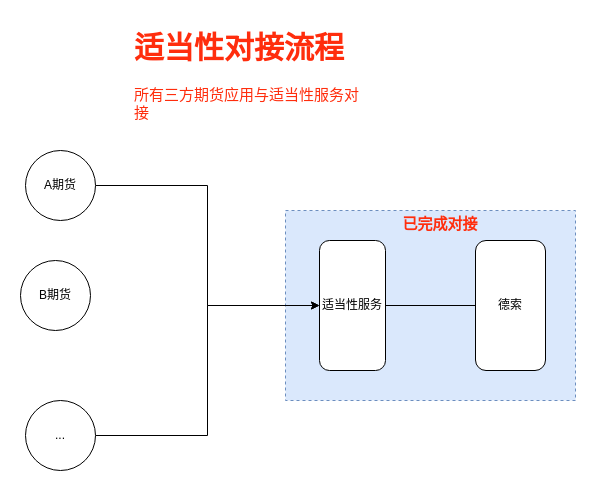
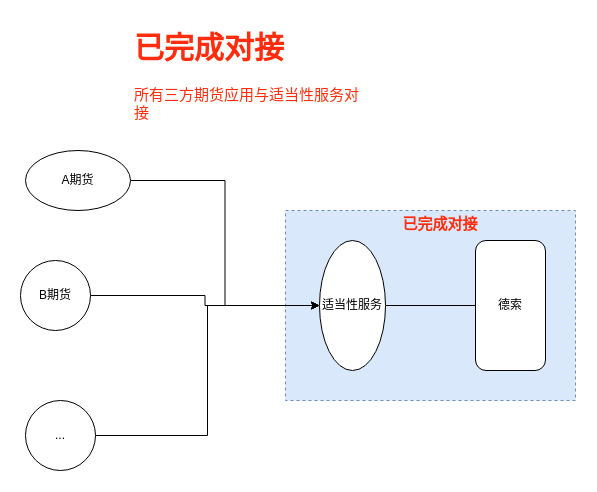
node "适当性对接流程所有三方期货应用与适当性服务对接": label "适当性对接流程所有三方期货应用与适当性服务对接" -> "已完成对接所有三方期货应用与适当性服务对接"
node "A期货": size 70x70 -> 105x60
edge "B期货" -> "适当性服务": added
node "适当性服务": shape rounded rectangle -> ellipse
